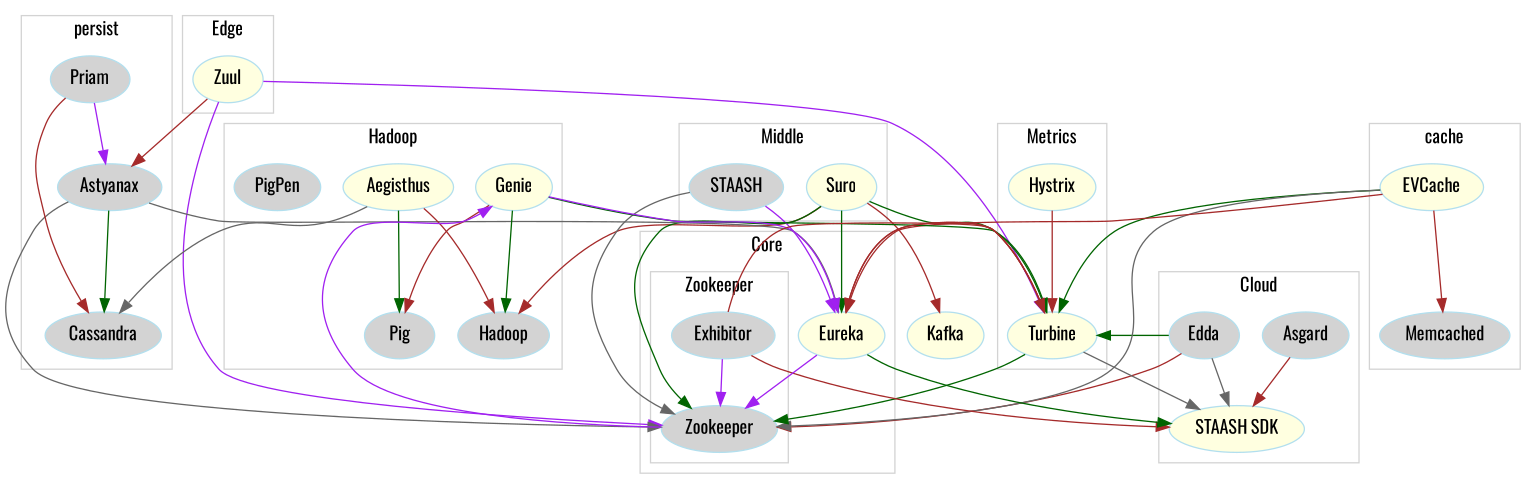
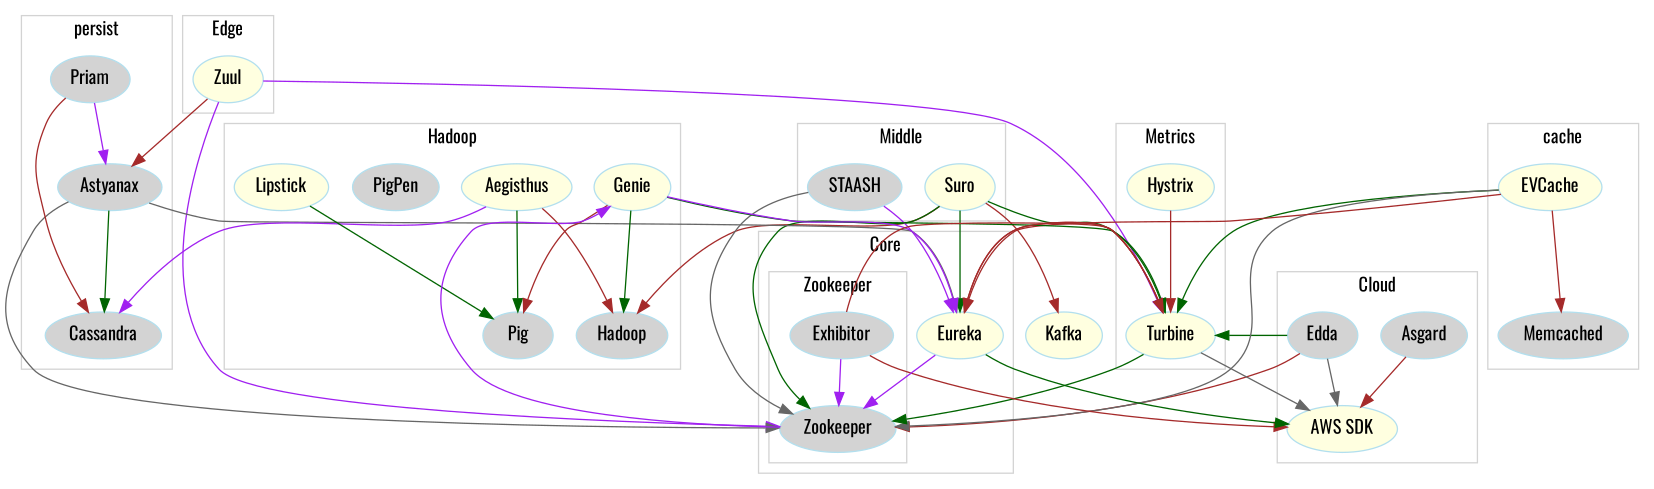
node "Lipstick": added
edge "Aegisthus" -> "Cassandra": color gray40 -> purple
node "STAASH SDK": label "STAASH SDK" -> "AWS SDK"
